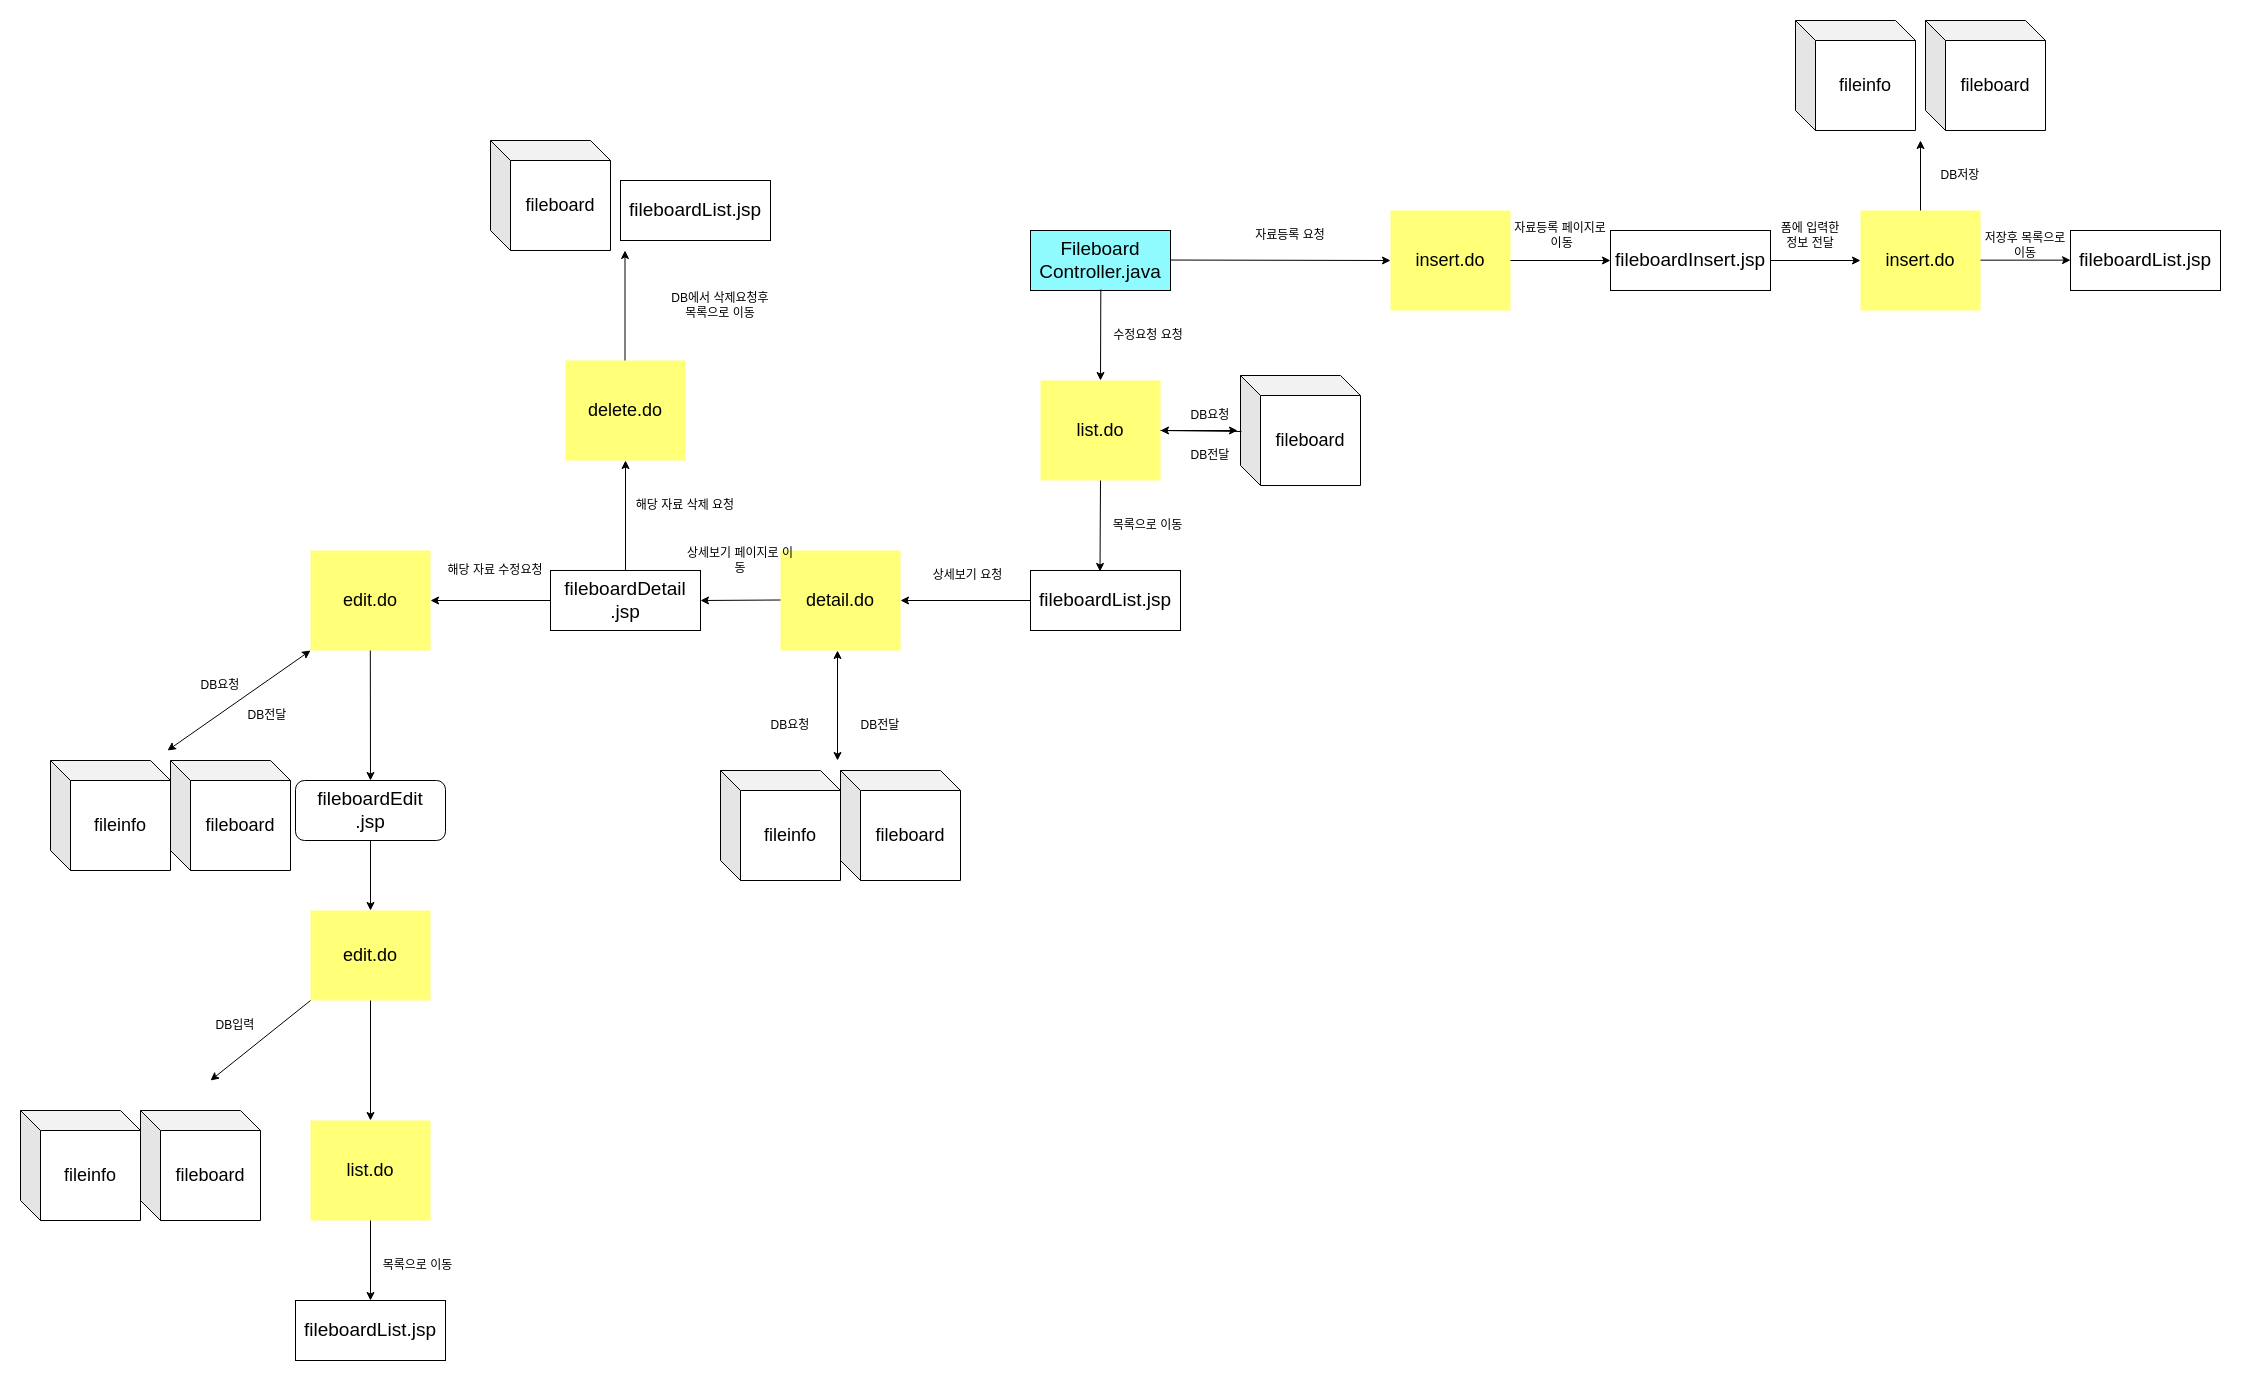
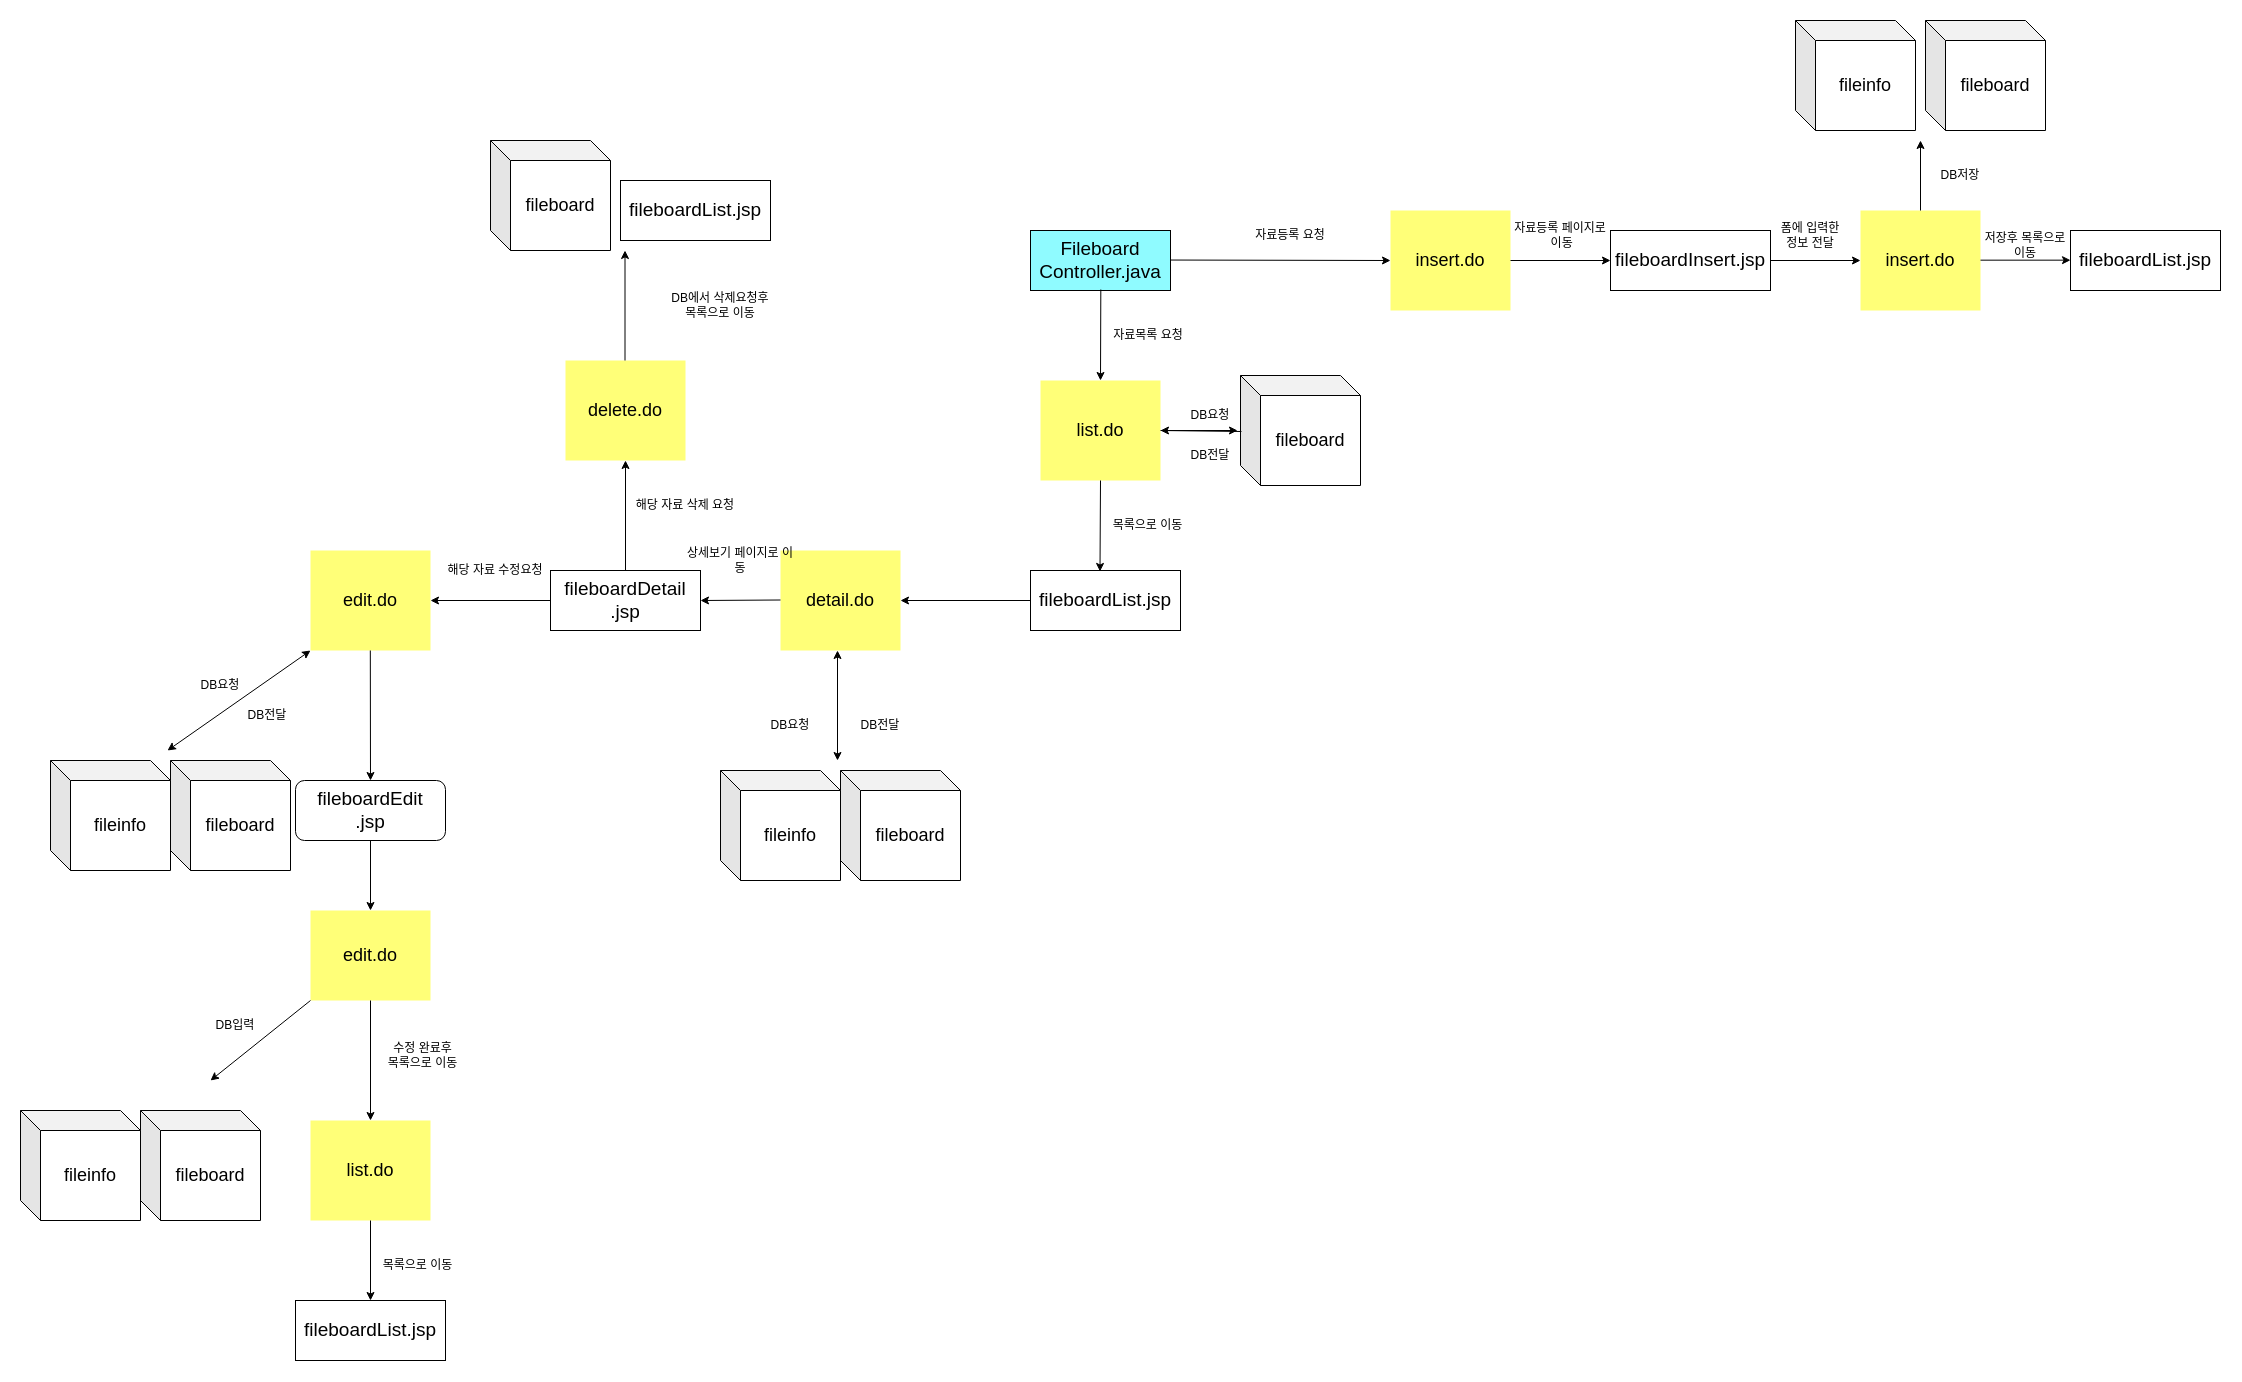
node "수정요청 요청": label "수정요청 요청" -> "자료목록 요청"
node "상세보기 요청": removed
node "수정 완료후 목록으로 이동": added
